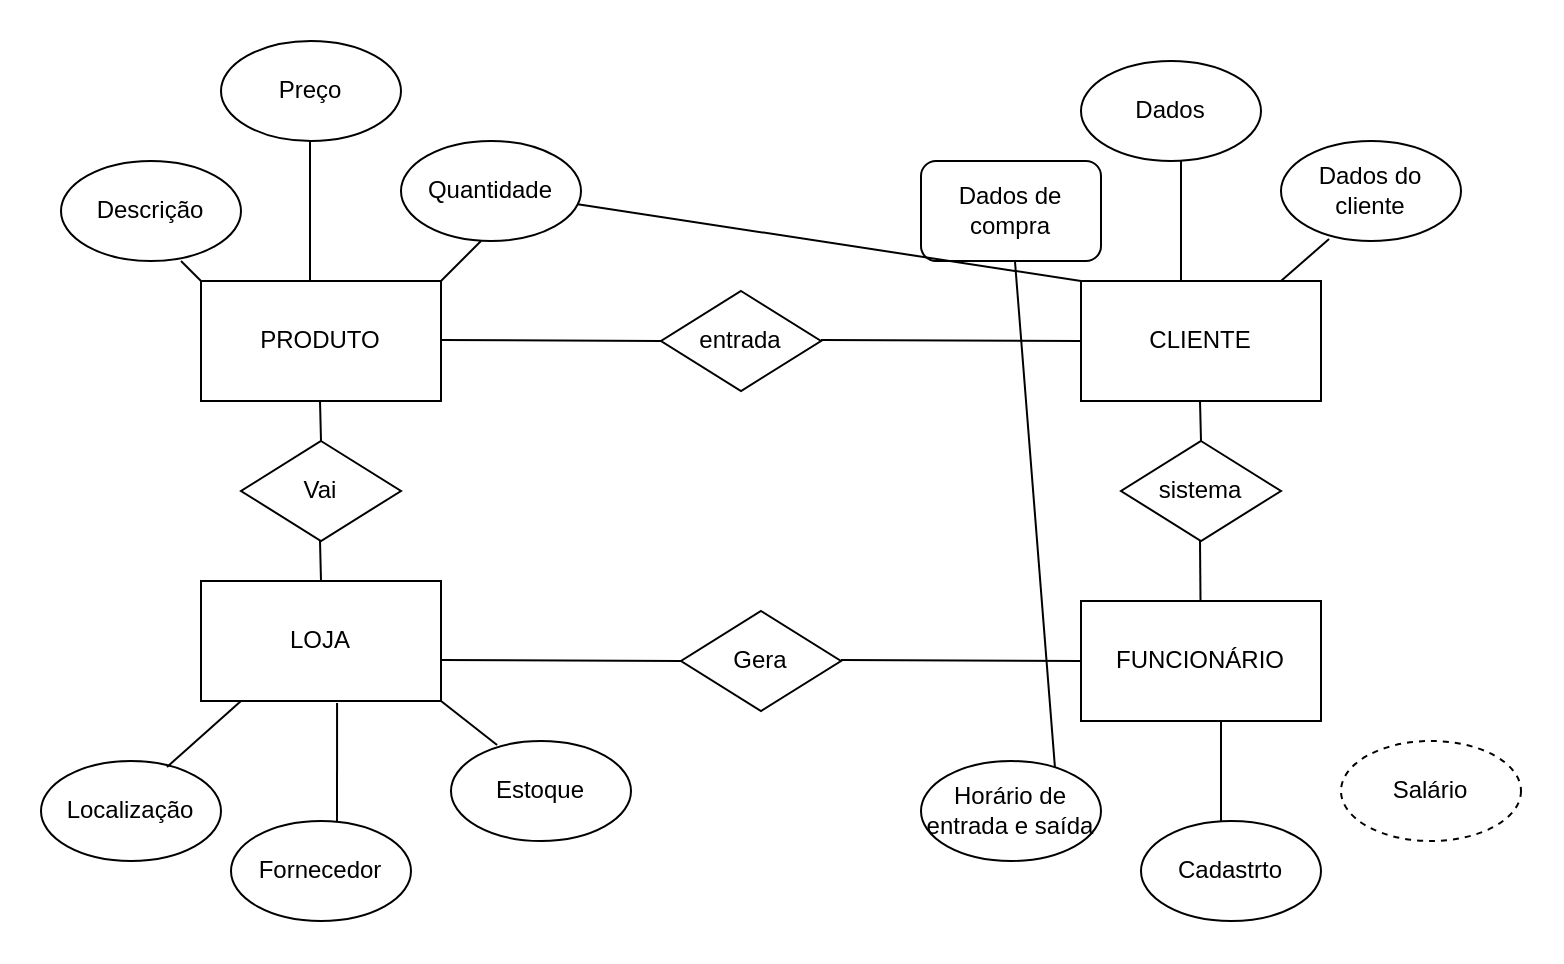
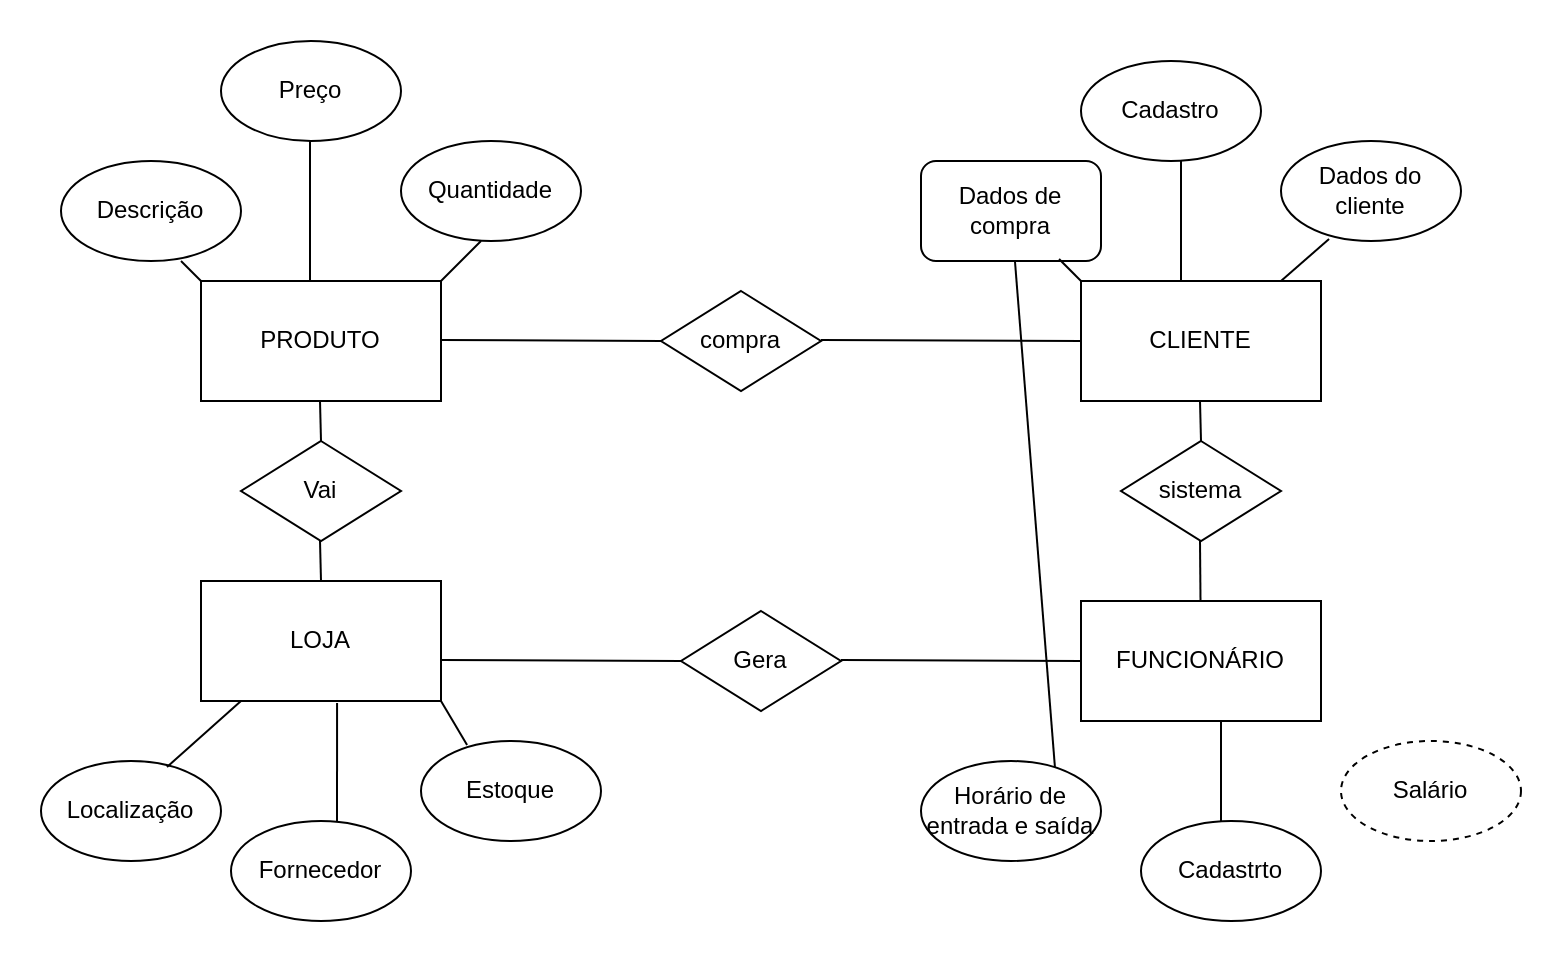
node "Dados": label "Dados" -> "Cadastro"
edge "Quantidade" -- "CLIENTE": now "Dados de compra" -- "CLIENTE"
node "entrada": label "entrada" -> "compra"
node "Estoque": moved (541, 791) -> (511, 791)
